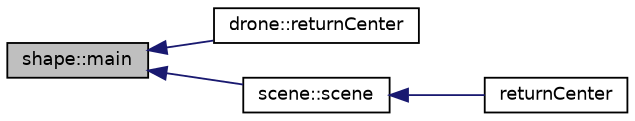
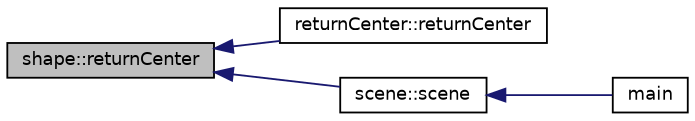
node "drone::returnCenter": label "drone::returnCenter" -> "returnCenter::returnCenter"
node "shape::main": label "shape::main" -> "shape::returnCenter"
node "returnCenter": label "returnCenter" -> "main"
